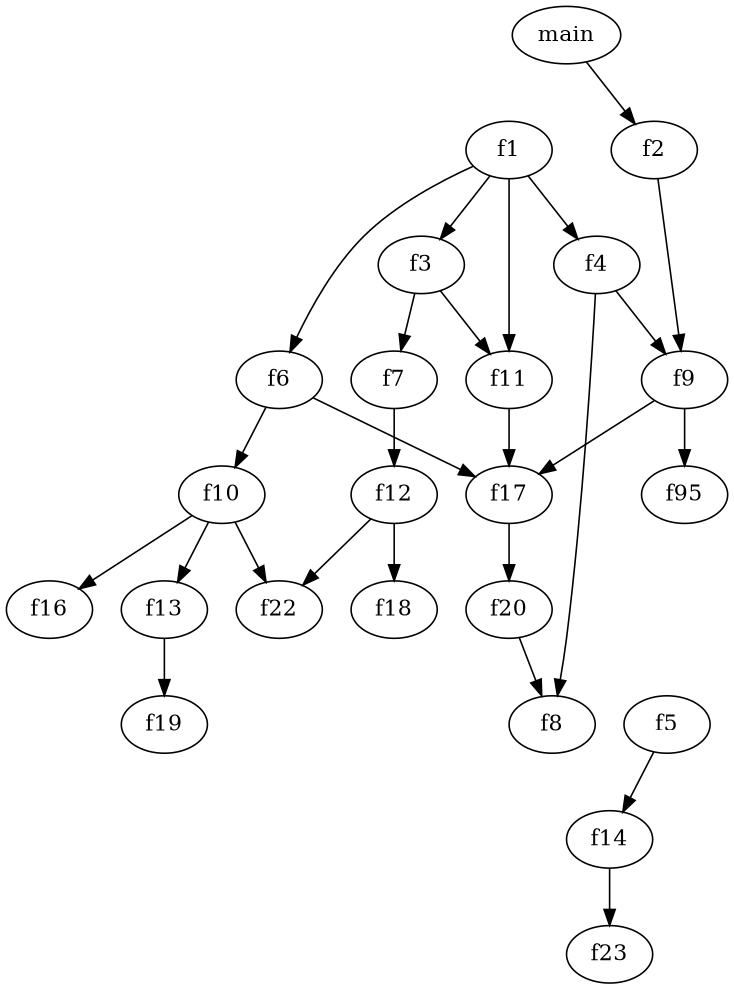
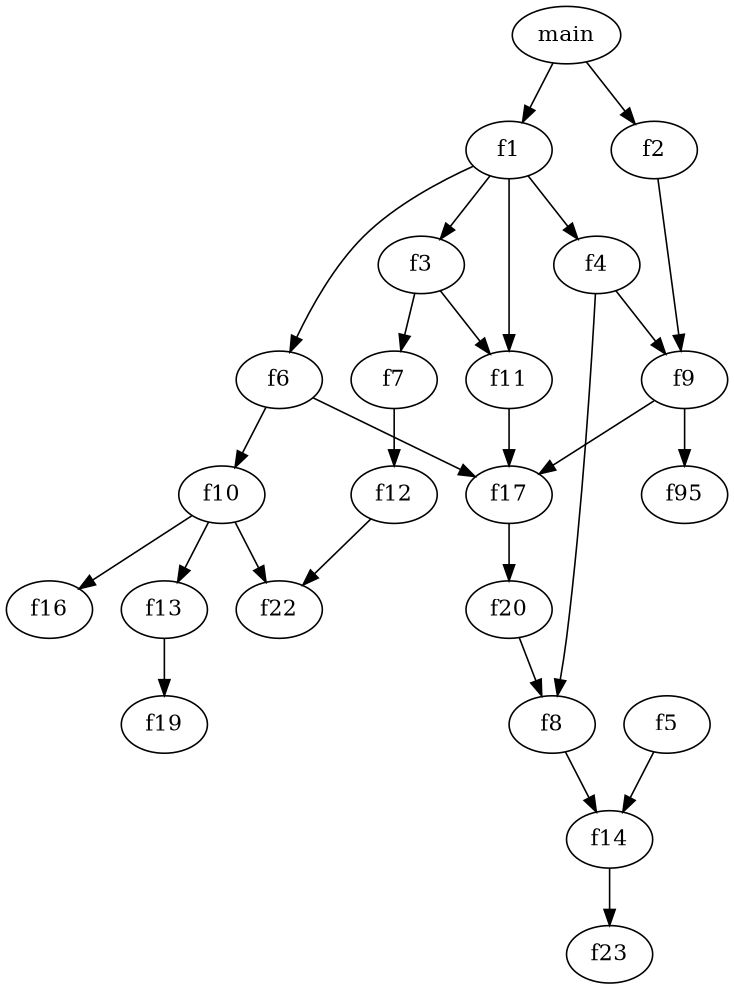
edge "main" -> "f1": added
node "f18": removed
edge "f8" -> "f14": added
